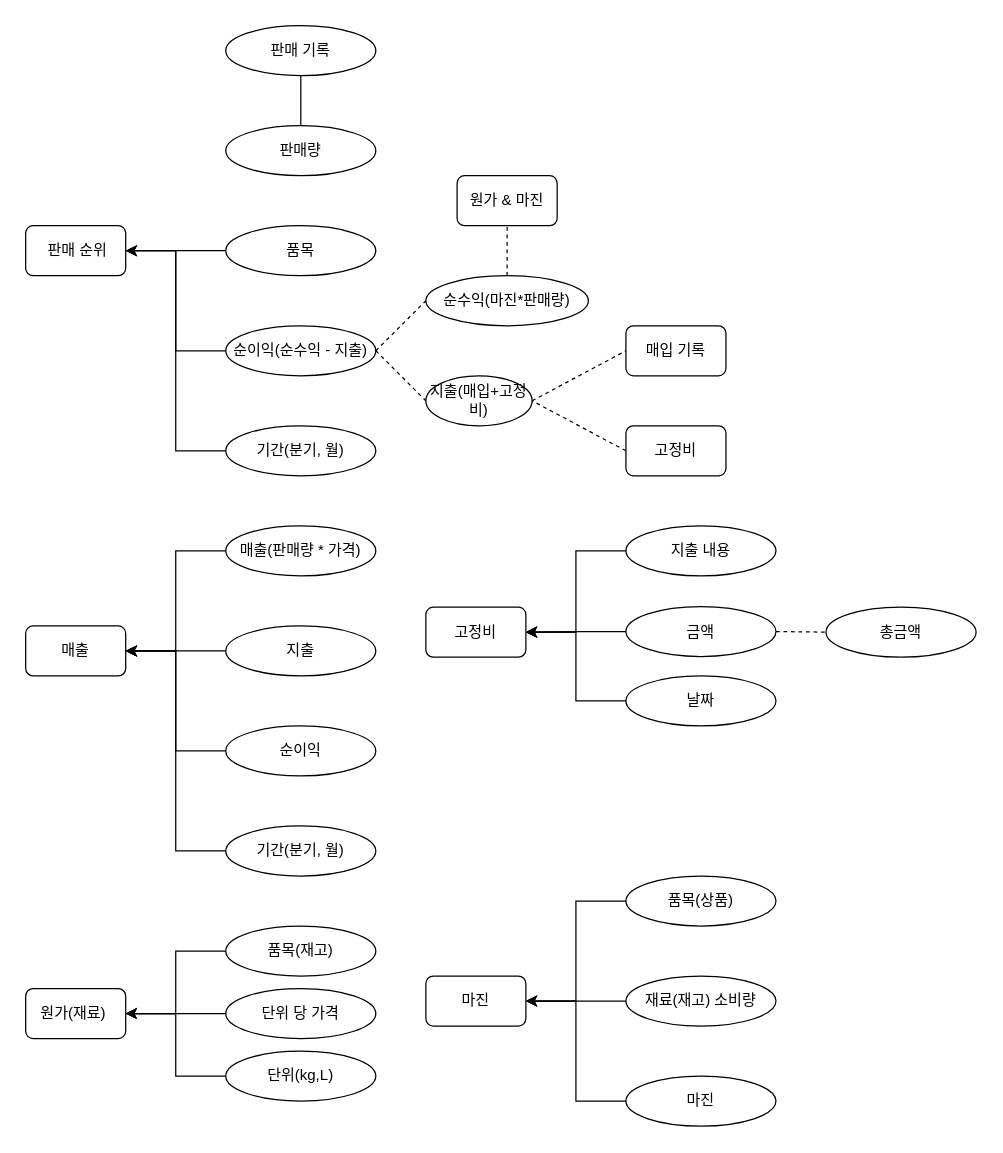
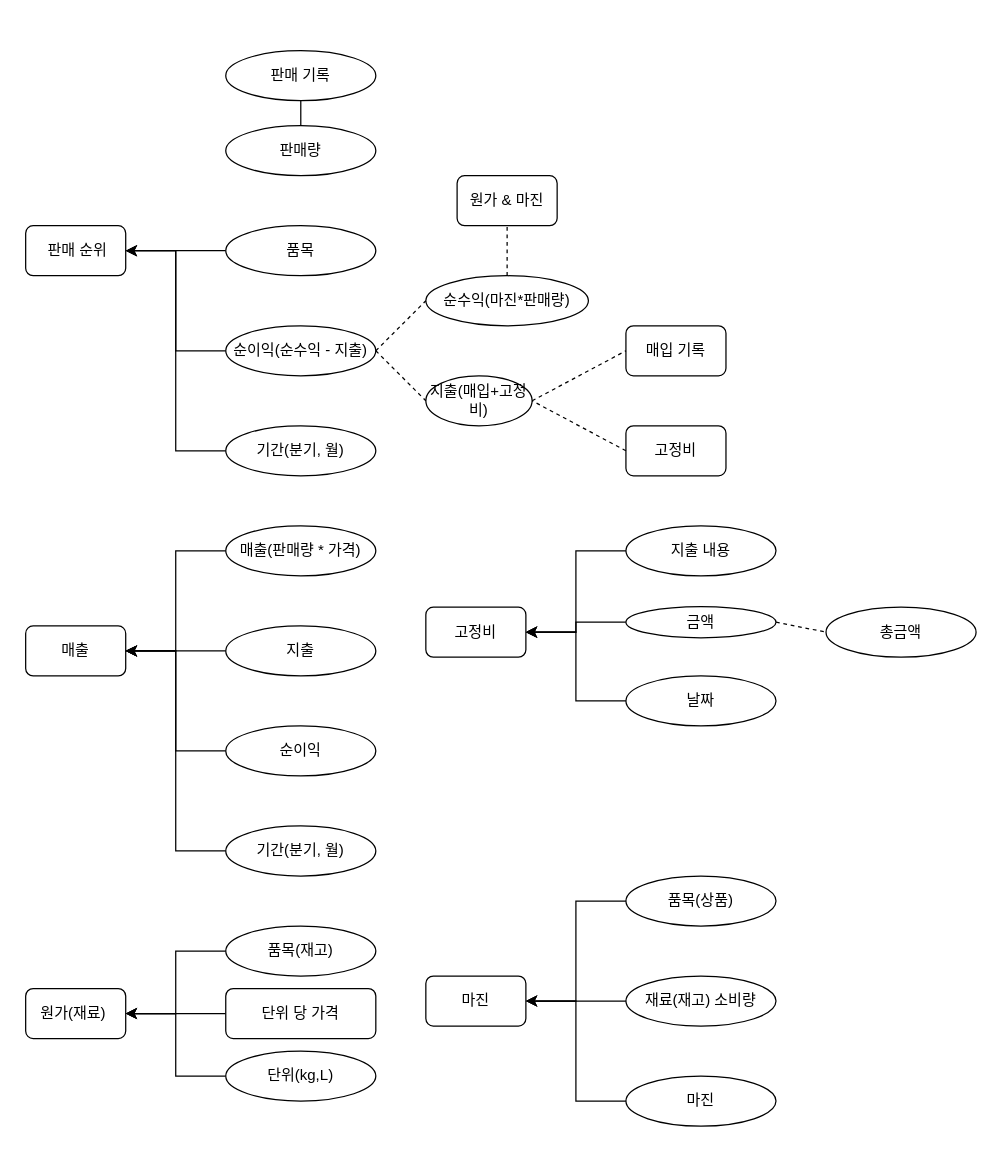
node "판매 기록": moved (301, 51) -> (301, 76)
node "금액": size 150x50 -> 150x31
node "단위 당 가격": shape ellipse -> rounded rectangle
